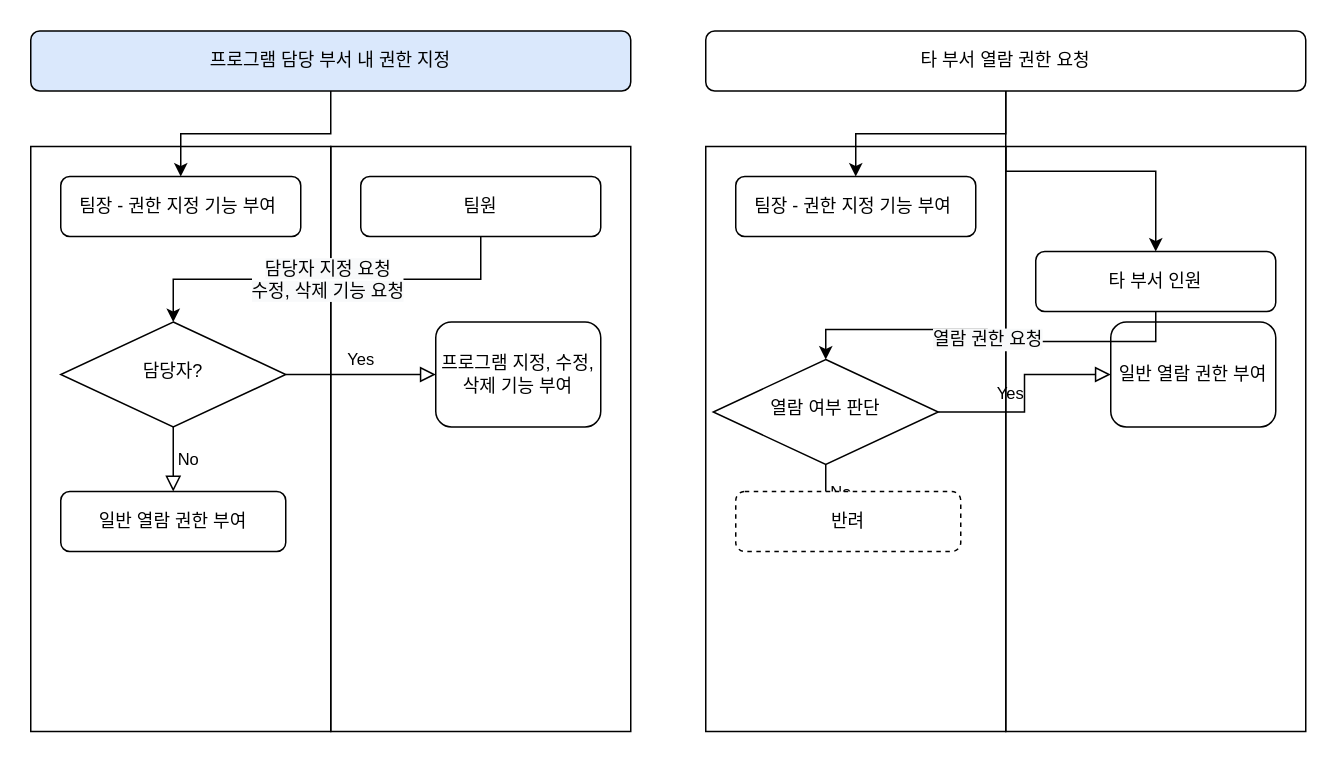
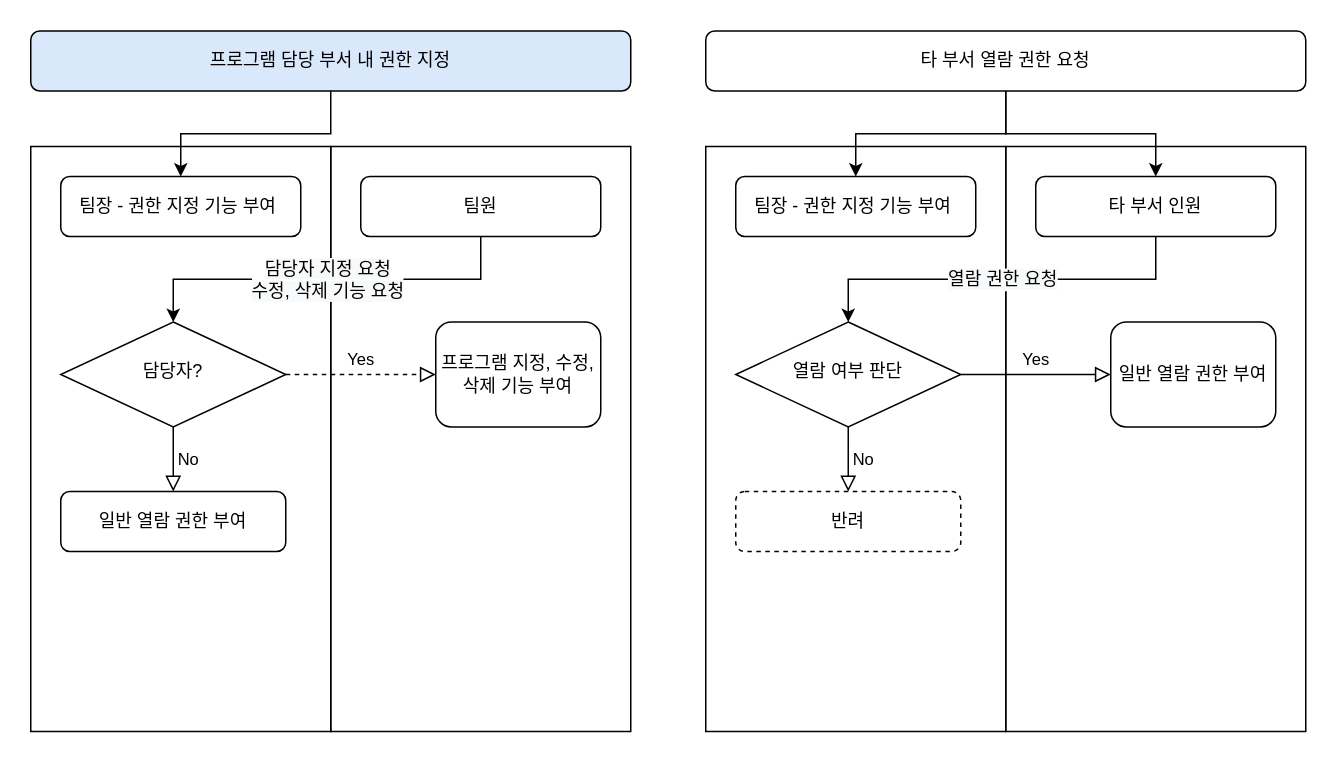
node "타 부서 인원": moved (1156, 281) -> (1156, 206)
edge "담당자?" -> "프로그램 지정, 수정, 삭제 기능 부여": style solid -> dashed
node "열람 여부 판단": moved (826, 412) -> (848, 374)
